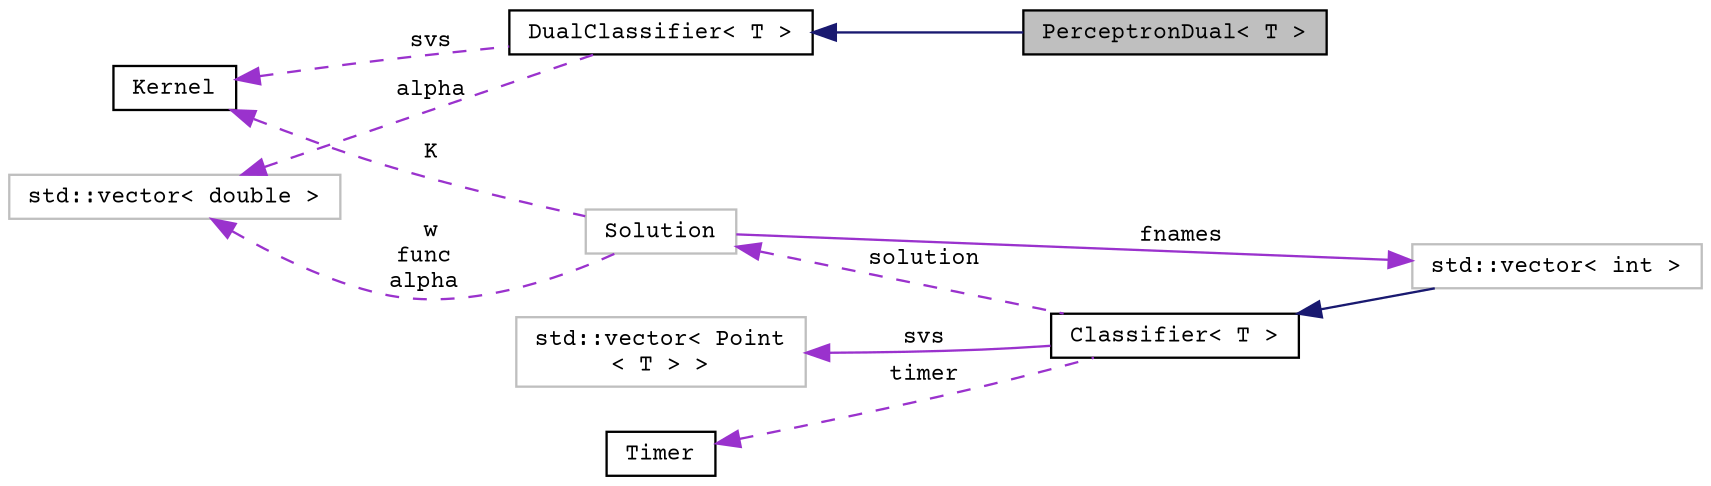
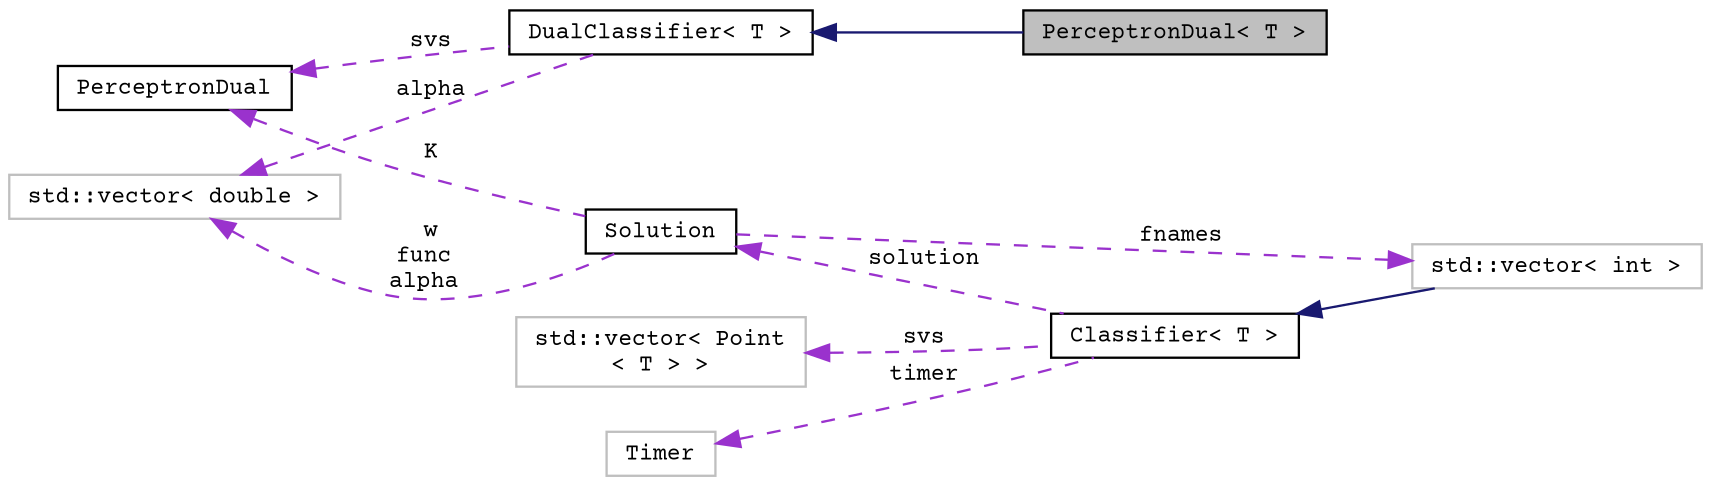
node "Kernel": label "Kernel" -> "PerceptronDual"
node "Solution": color grey75 -> black
edge "Solution" -> "std::vector< int >": style solid -> dashed
edge "Classifier< T >" -> "std::vector< Point < T > >": style solid -> dashed
node "Timer": color black -> grey75
